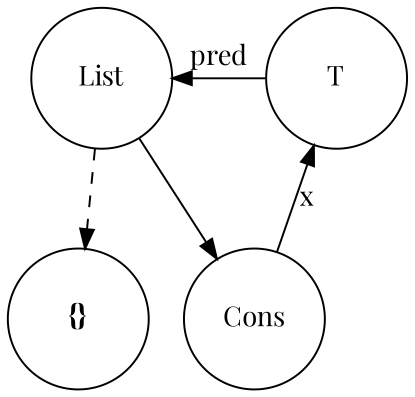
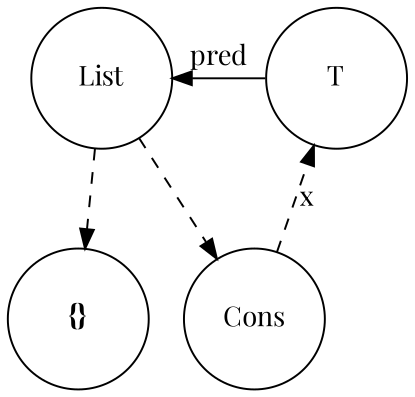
edge "List" -> "Cons": style solid -> dashed
edge "Cons" -> "T": style solid -> dashed
